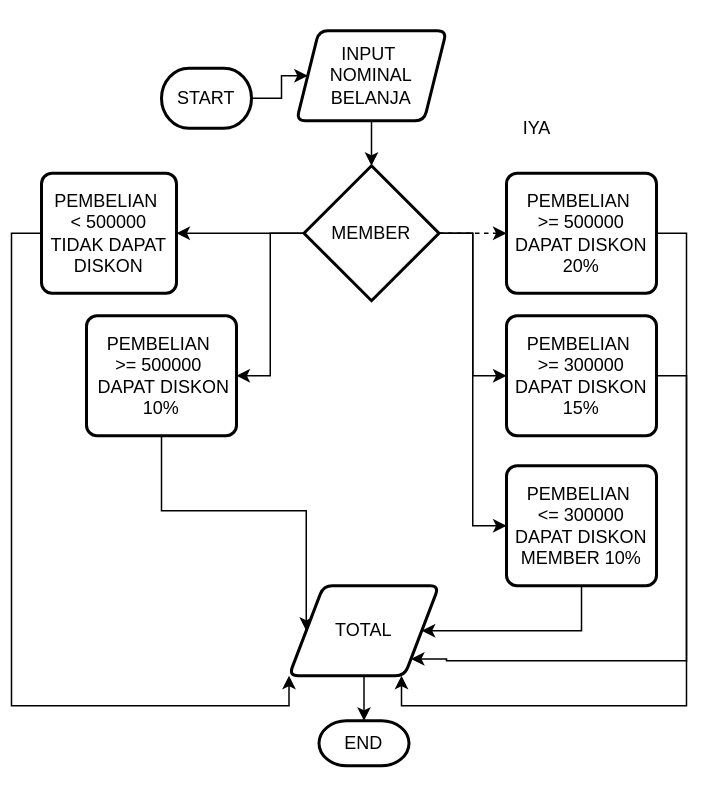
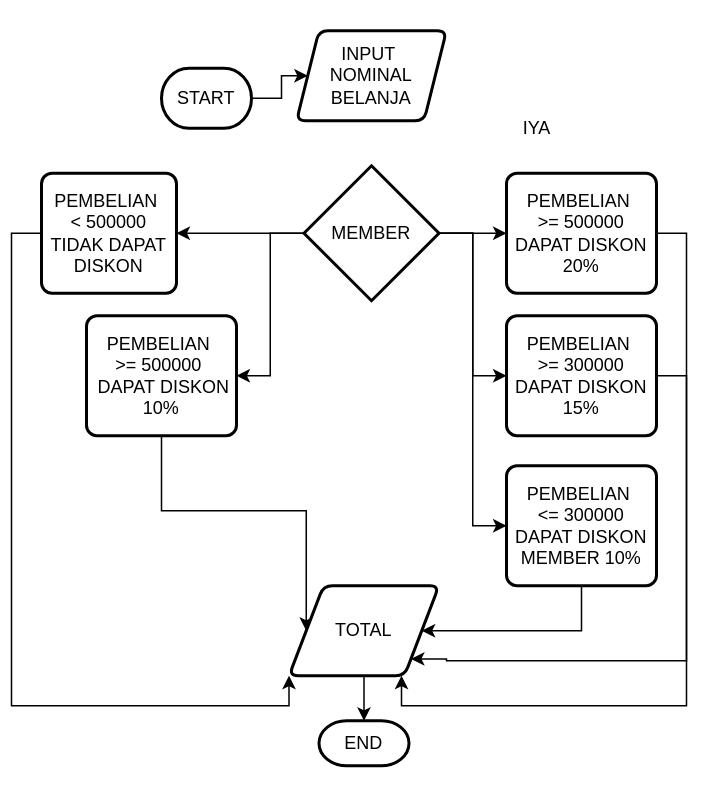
edge "INPUT NOMINAL BELANJA" -> "MEMBER": removed
edge "MEMBER" -> "PEMBELIAN >= 500000 DAPAT DISKON 20%": style dashed -> solid
